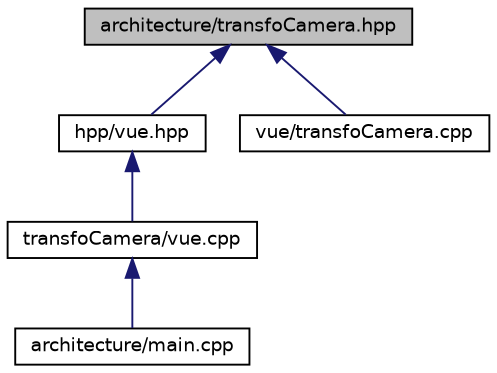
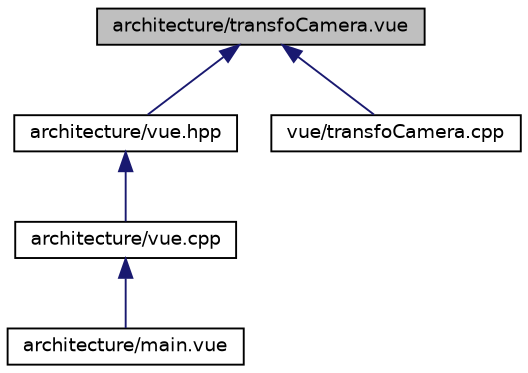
node "architecture/transfoCamera.hpp": label "architecture/transfoCamera.hpp" -> "architecture/transfoCamera.vue"
node "hpp/vue.hpp": label "hpp/vue.hpp" -> "architecture/vue.hpp"
node "transfoCamera/vue.cpp": label "transfoCamera/vue.cpp" -> "architecture/vue.cpp"
node "architecture/main.cpp": label "architecture/main.cpp" -> "architecture/main.vue"
